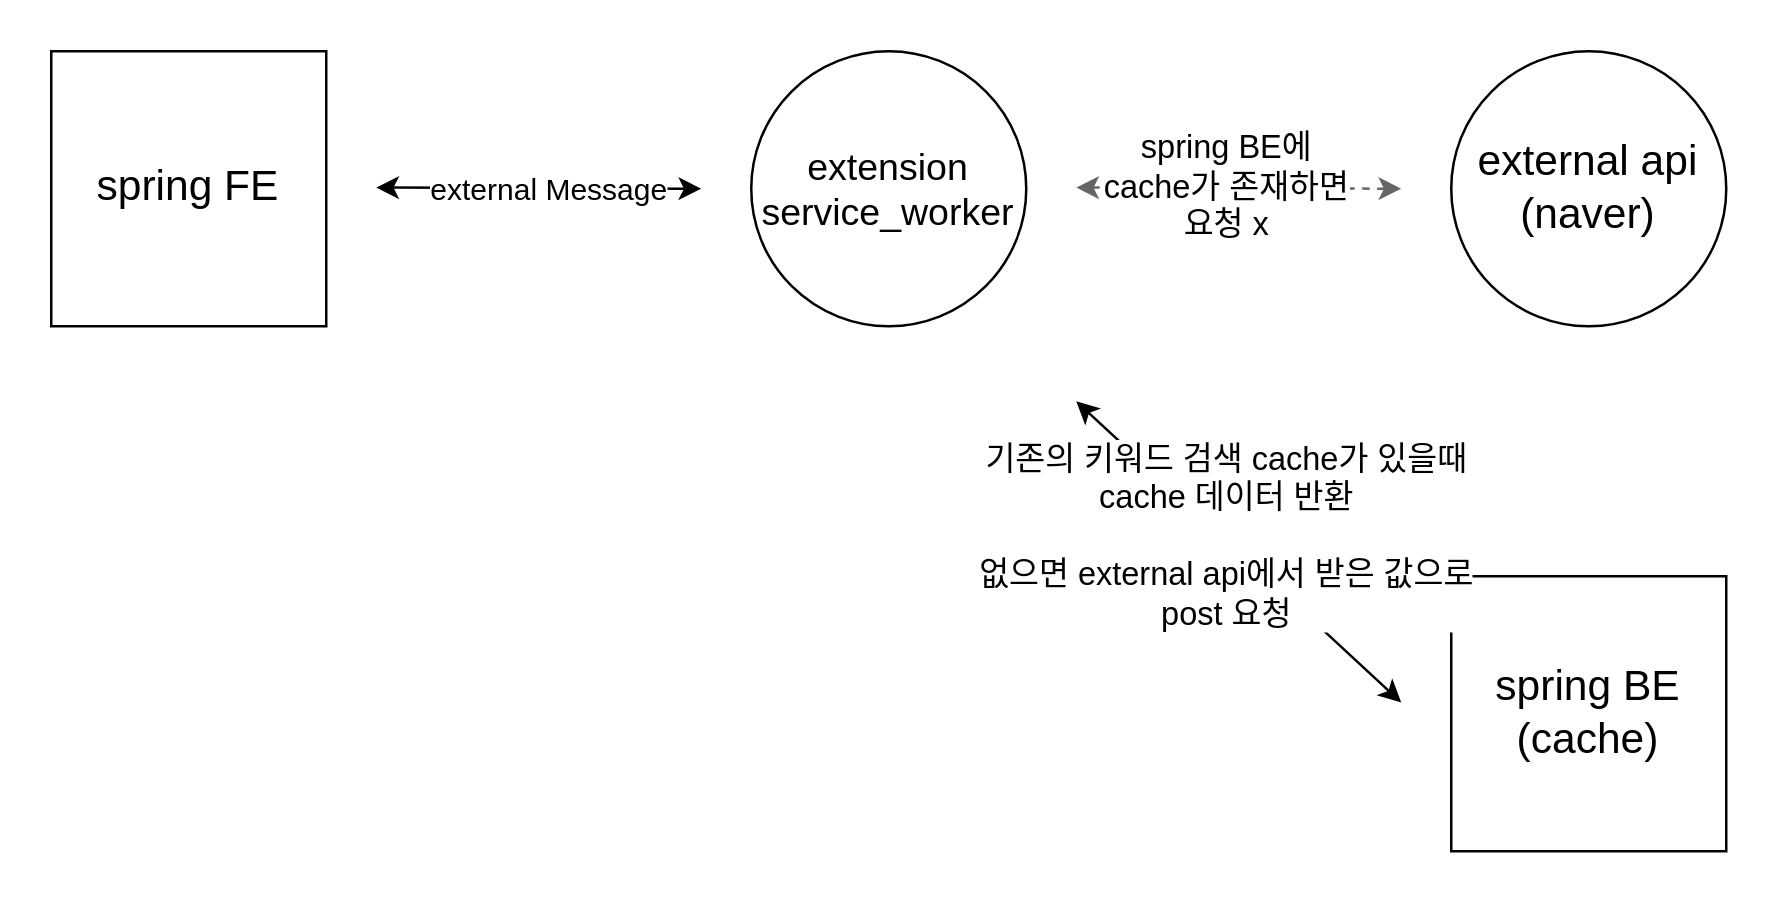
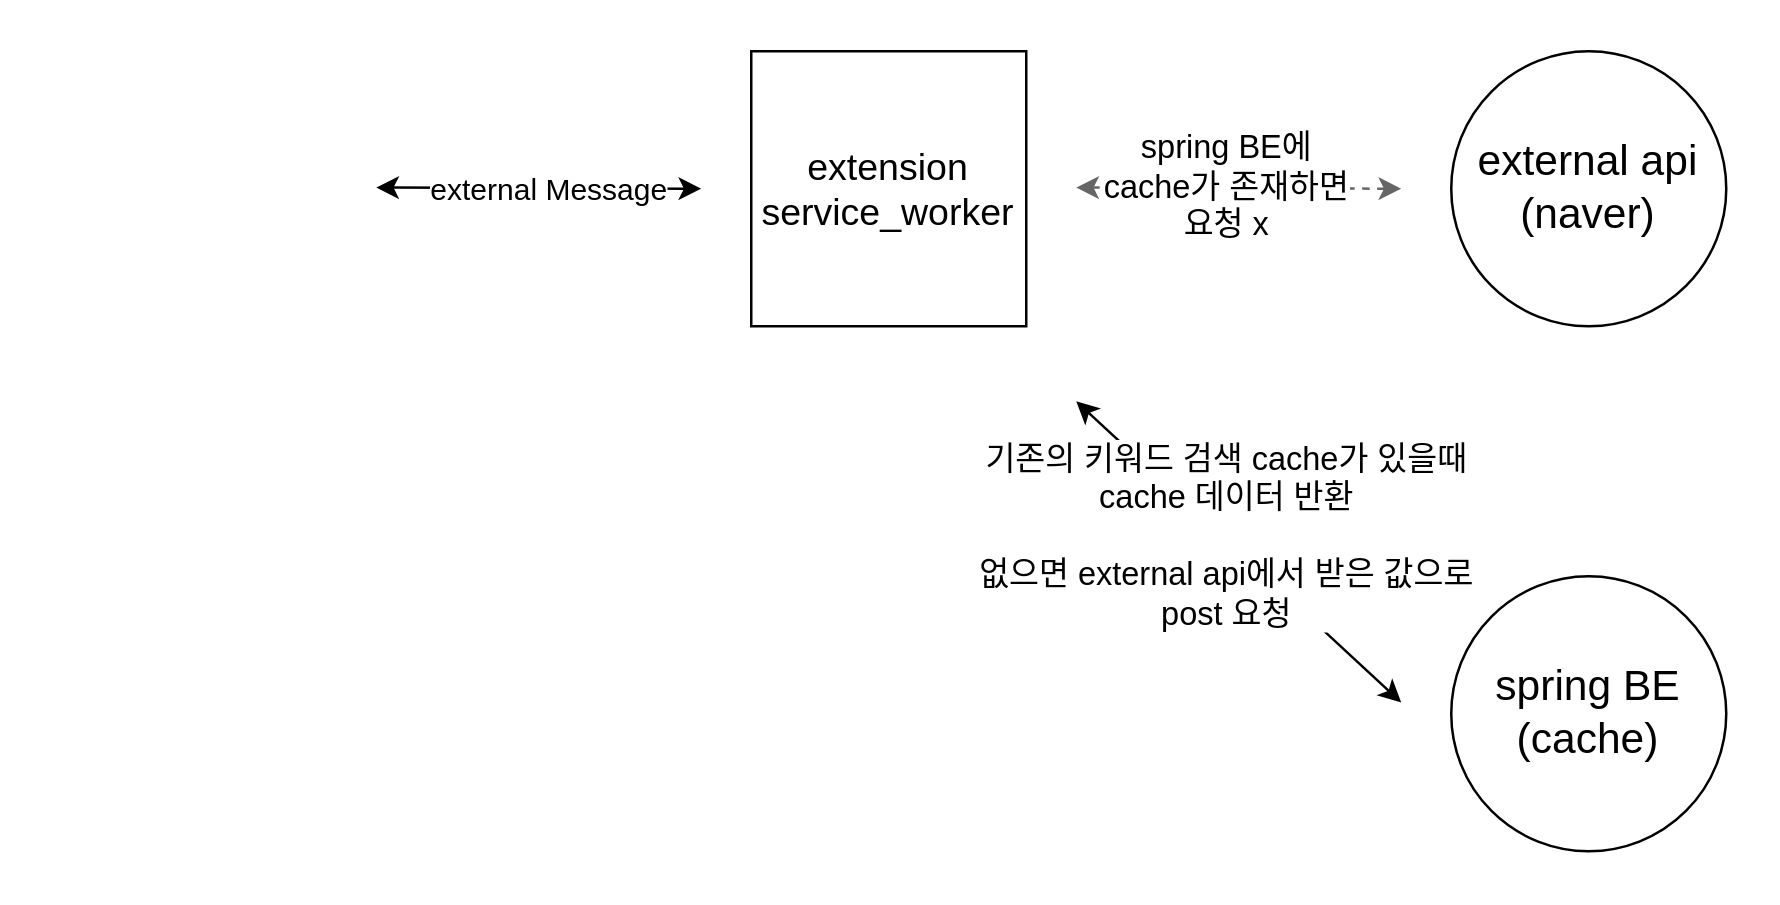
node "spring FE": removed
node "extension service_worker": shape ellipse -> rectangle
node "spring BE (cache)": shape rectangle -> ellipse
